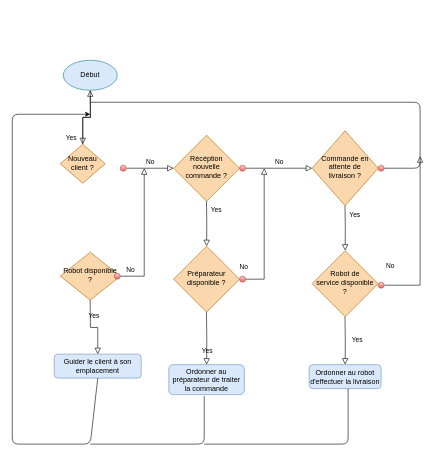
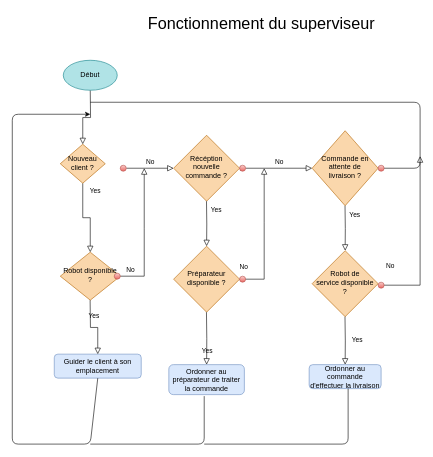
node "Fonctionnement du superviseur": added
node "Début": fillcolor #dae8fc -> #b0e3e6
edge "Nouveau client ?" -> "Début": now "Nouveau client ?" -> "Robot disponible ?"
node "Ordonner au robot d'effectuer la livraison": label "Ordonner au robot d'effectuer la livraison" -> "Ordonner au commande d'effectuer la livraison"
